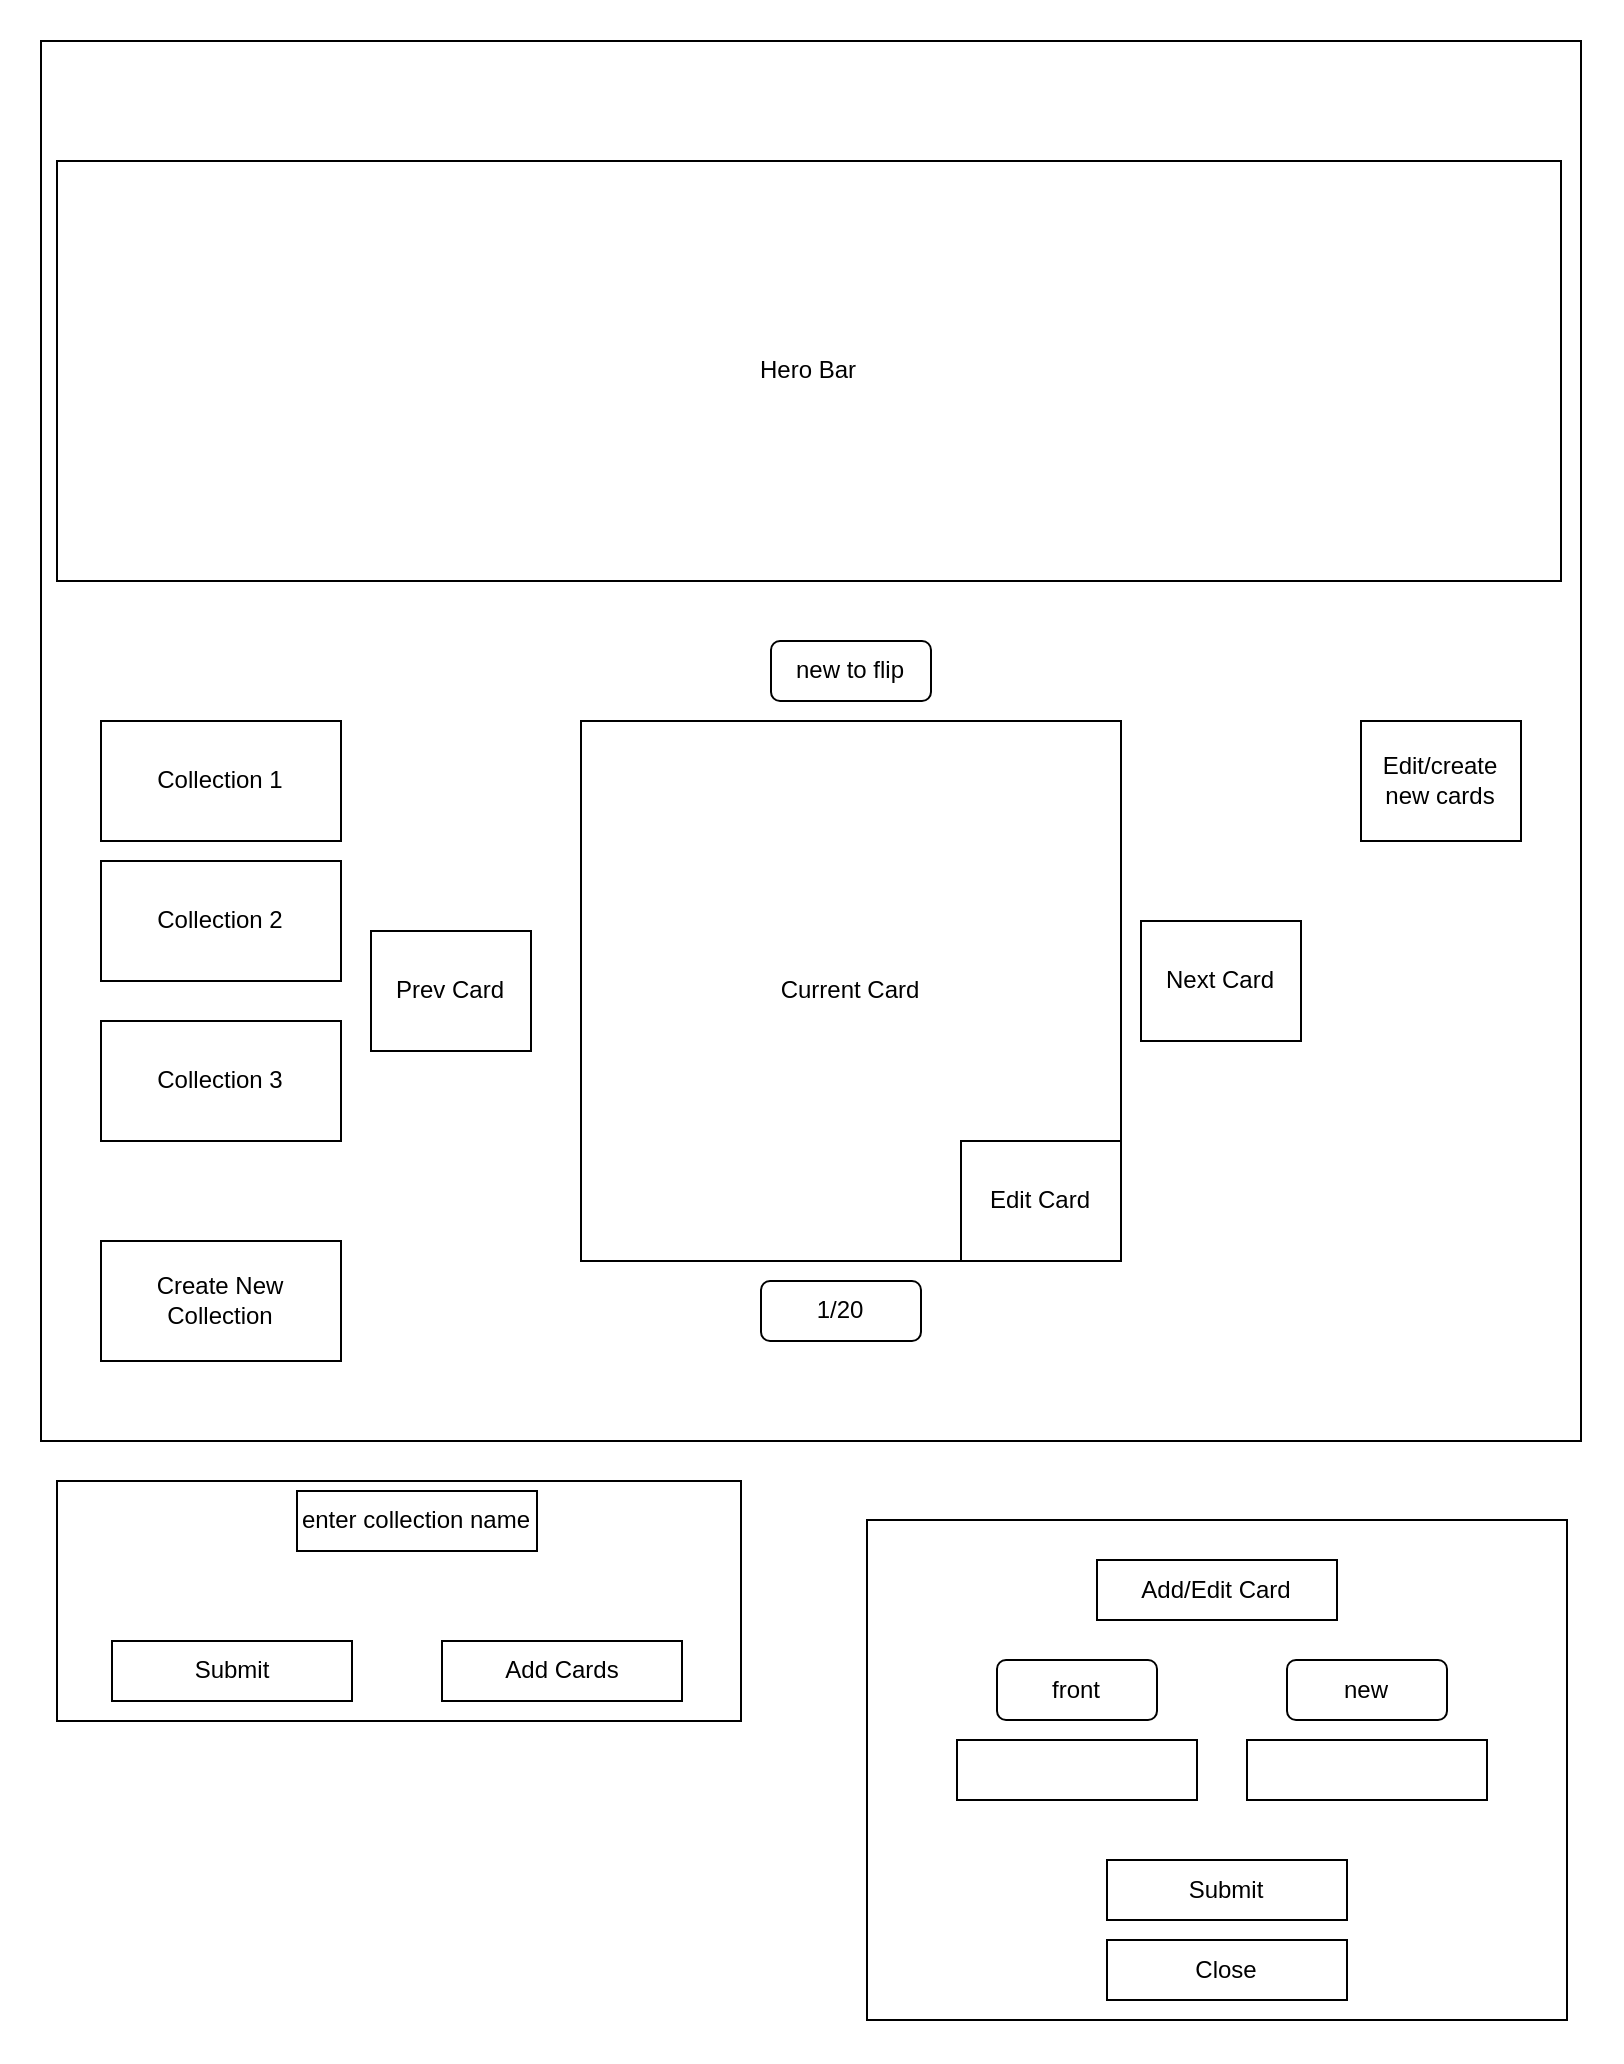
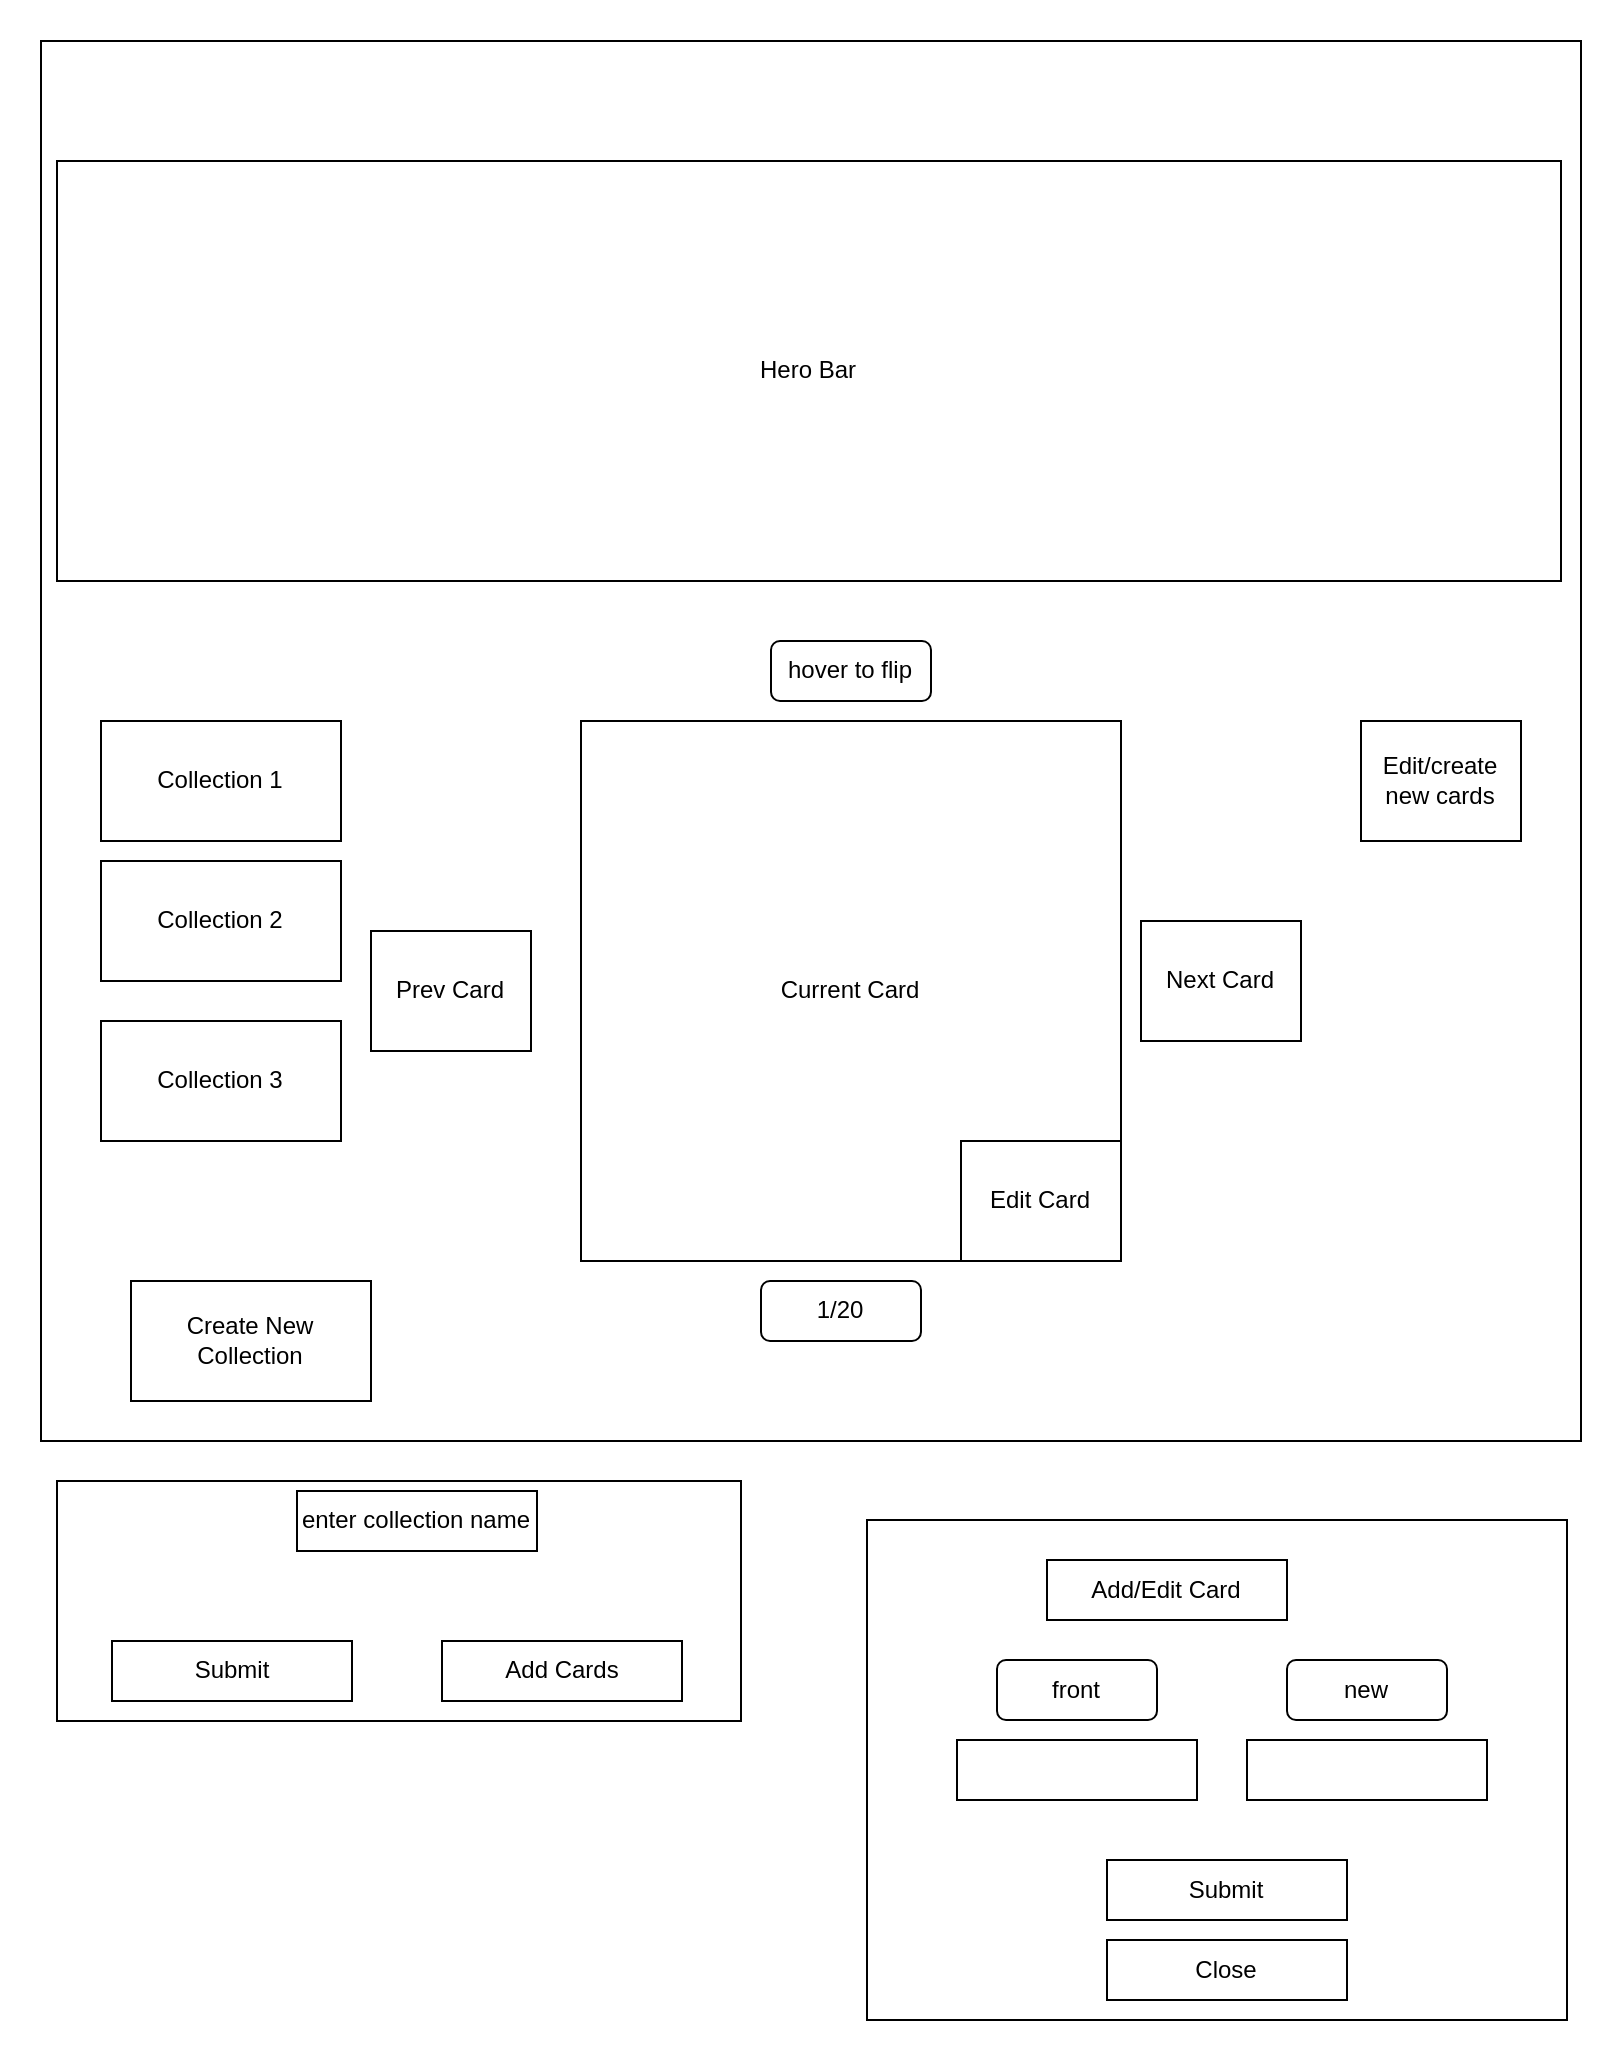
node "new to flip": label "new to flip" -> "hover to flip"
node "Create New Collection": moved (221, 1301) -> (251, 1341)
node "Add/Edit Card": moved (1217, 1590) -> (1167, 1590)
